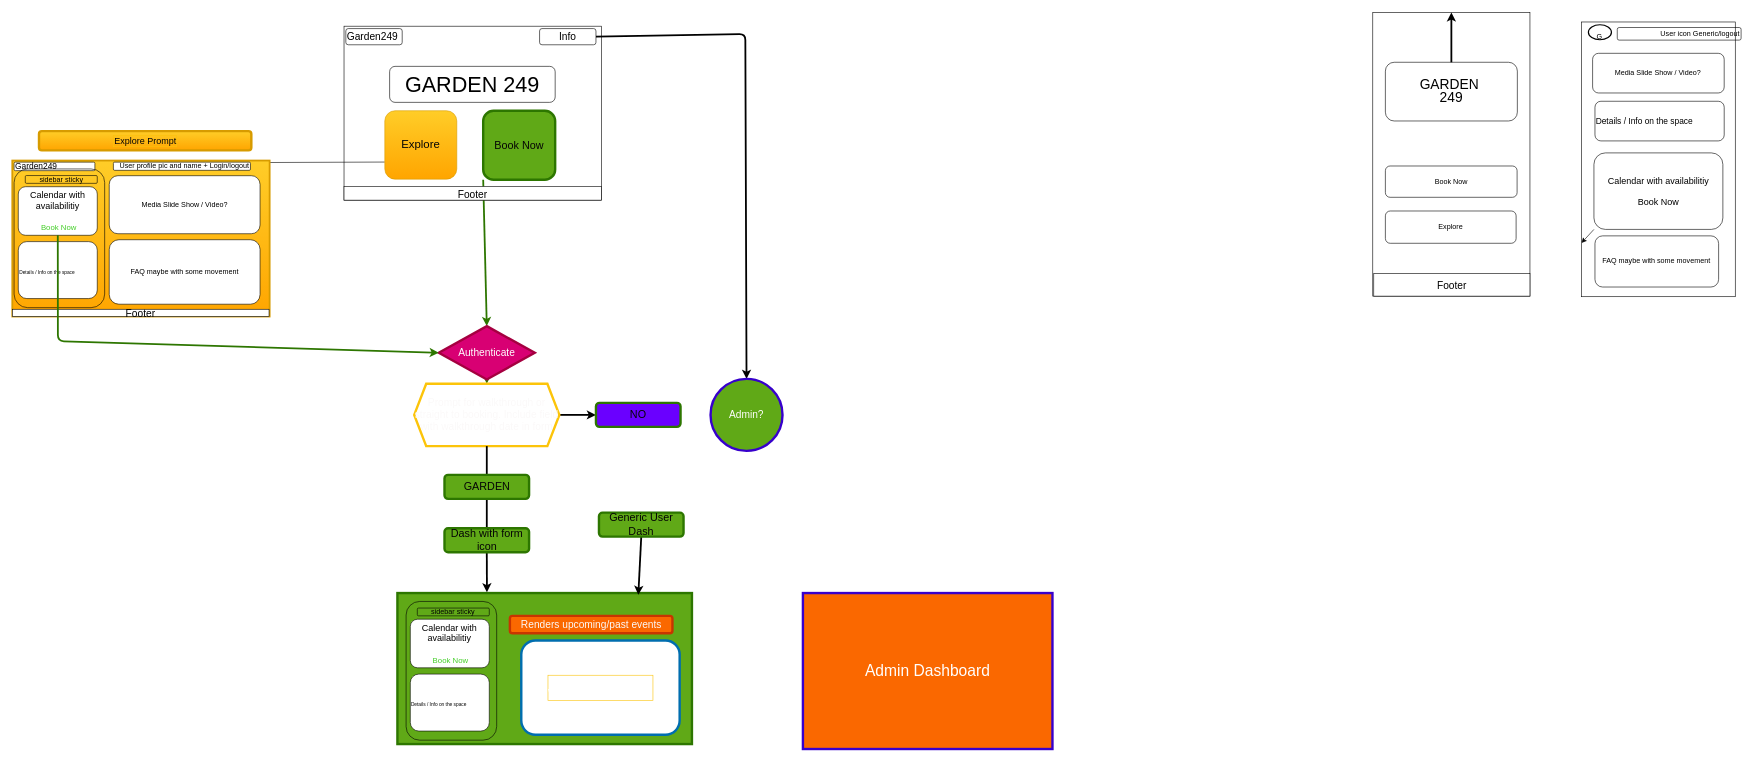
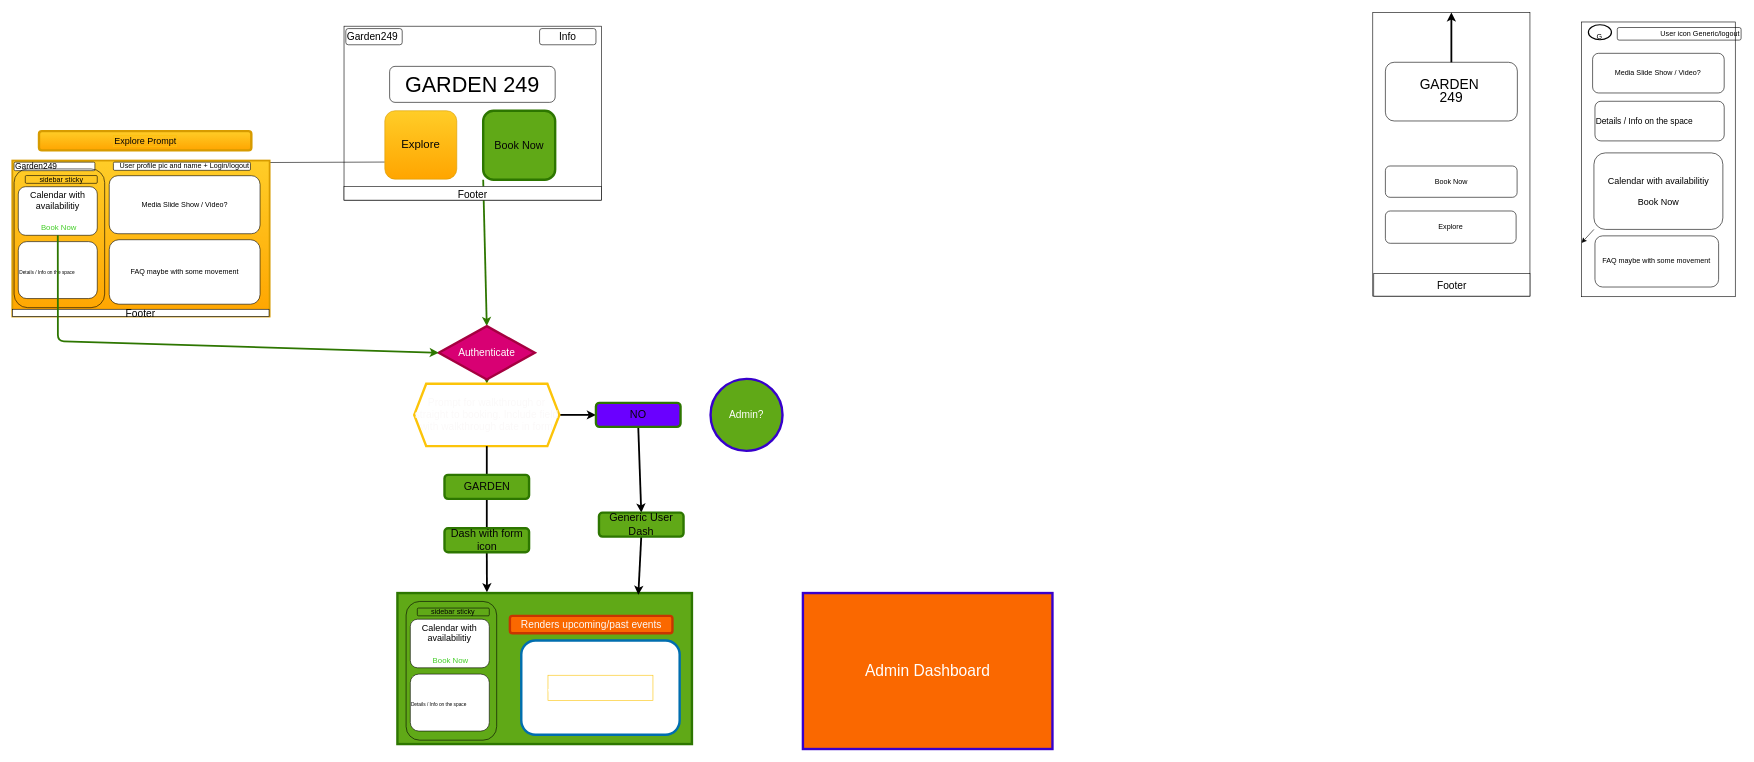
edge "Info" -> "Admin?": removed
edge "NO" -> "Generic User Dash": added
